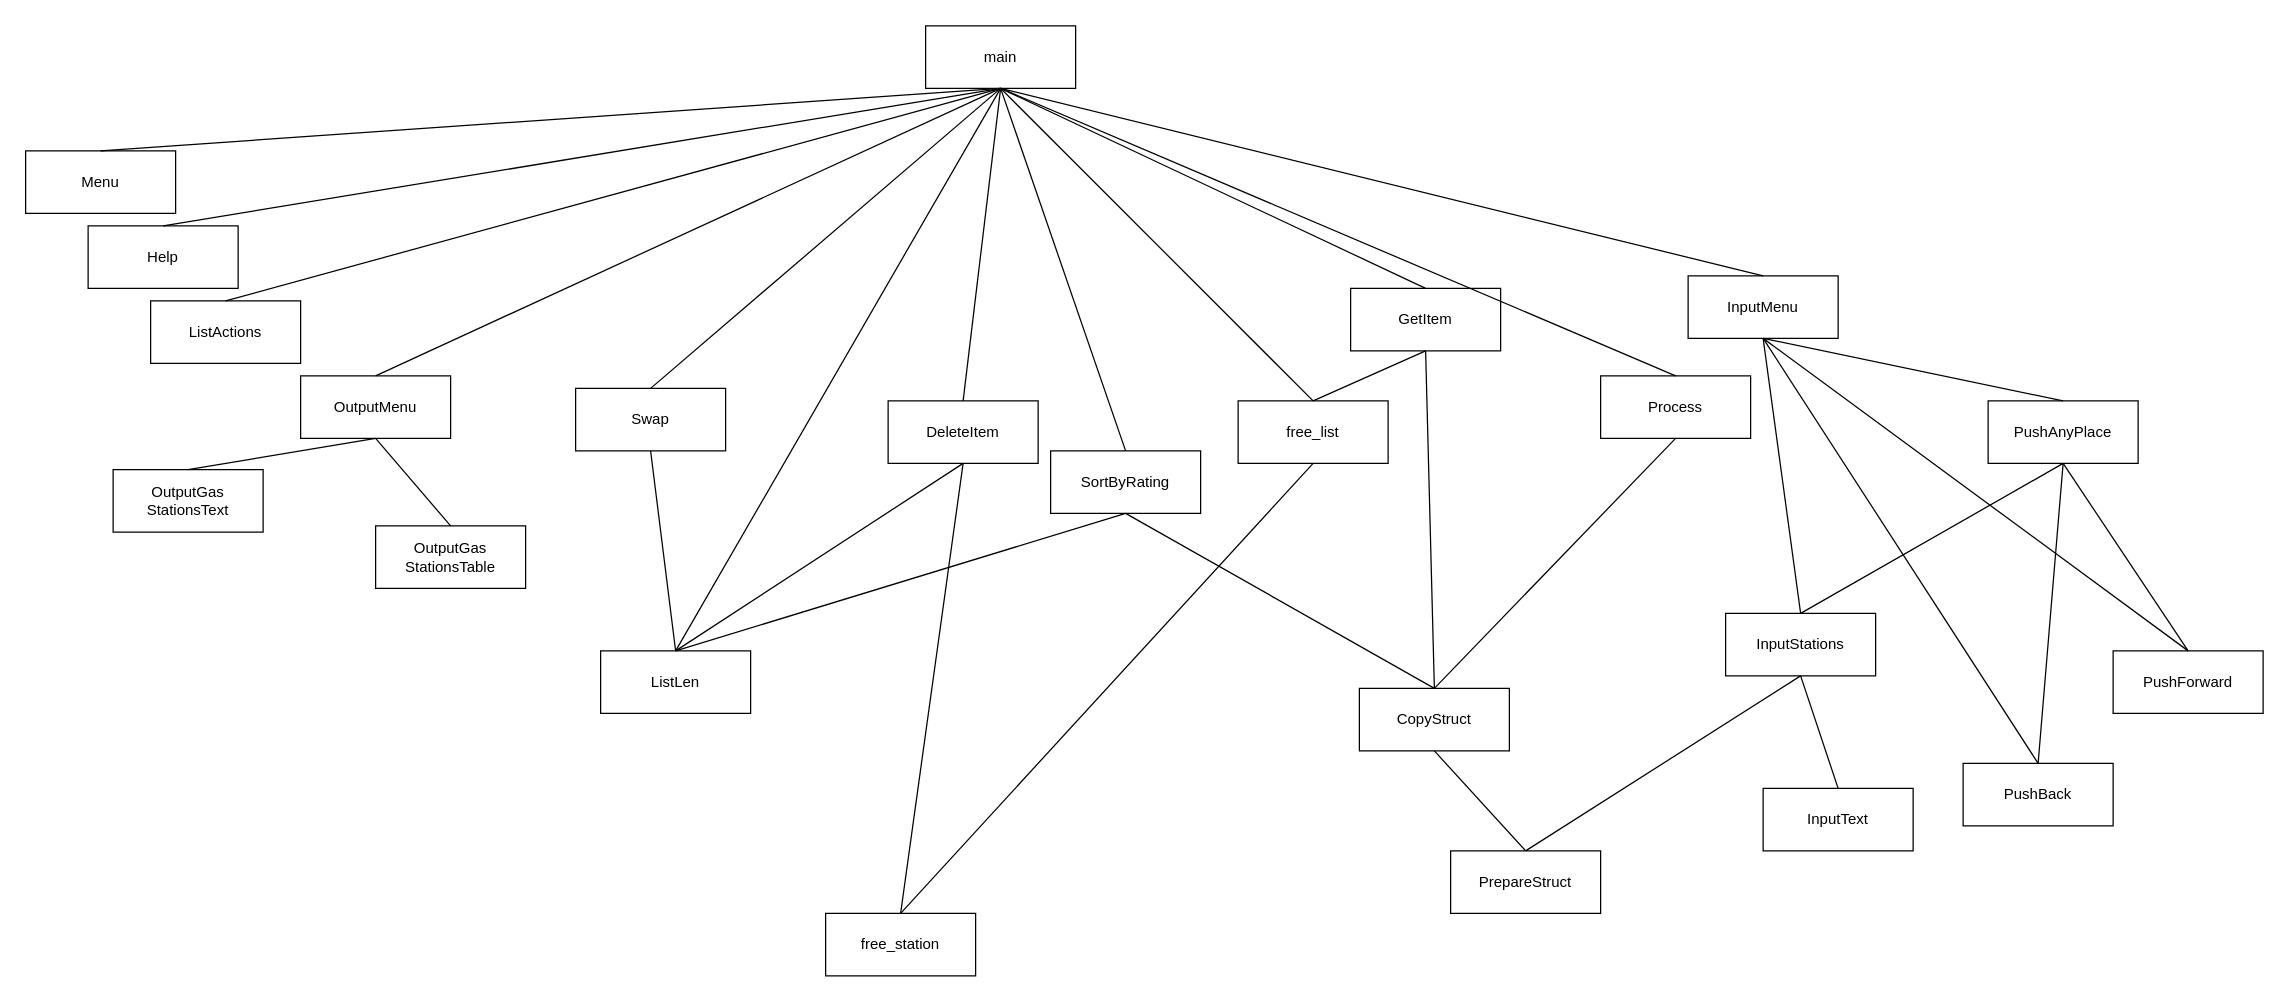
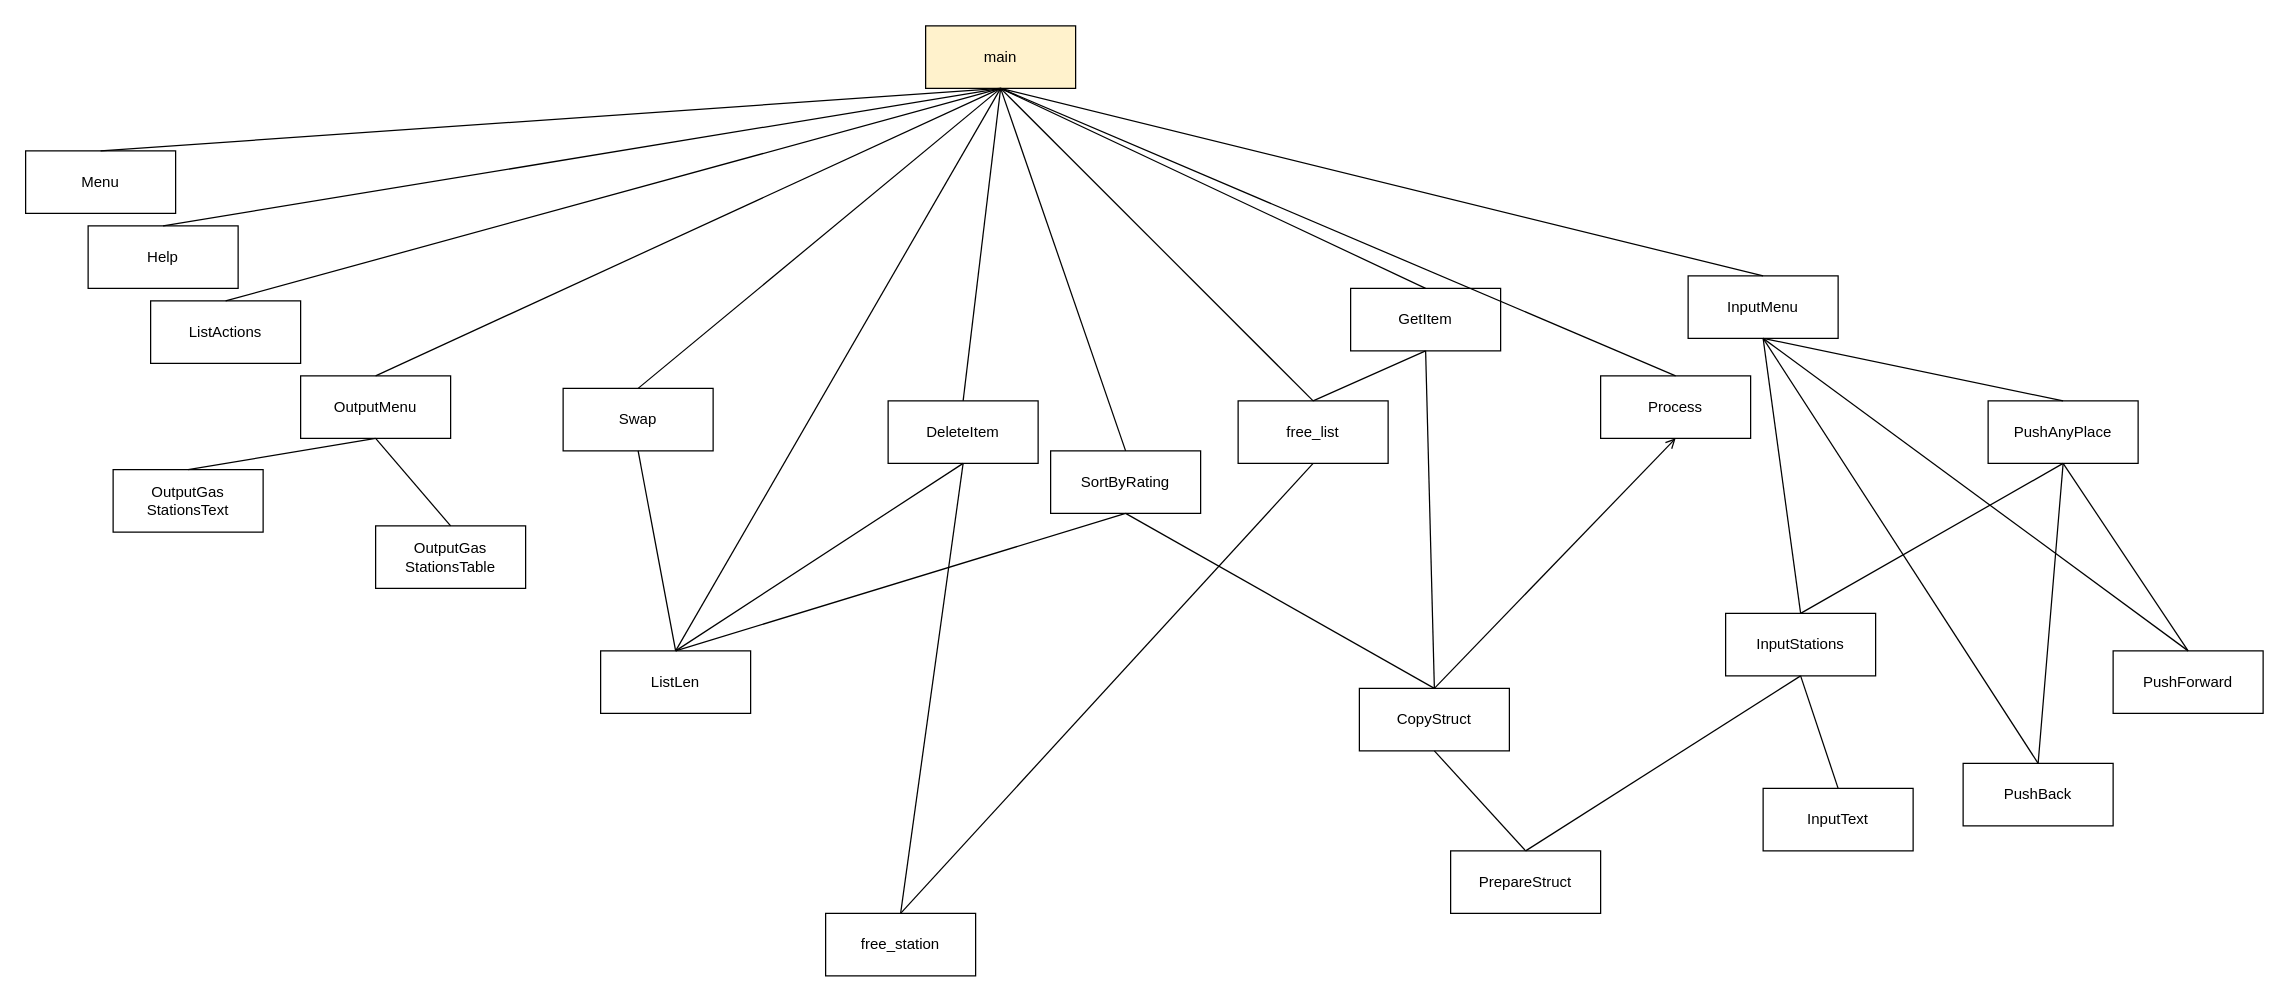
node "main": fillcolor #ffffff -> #fff2cc
node "Swap": moved (651, 419) -> (638, 419)
edge "Process" -- "CopyStruct": arrowhead none -> open
